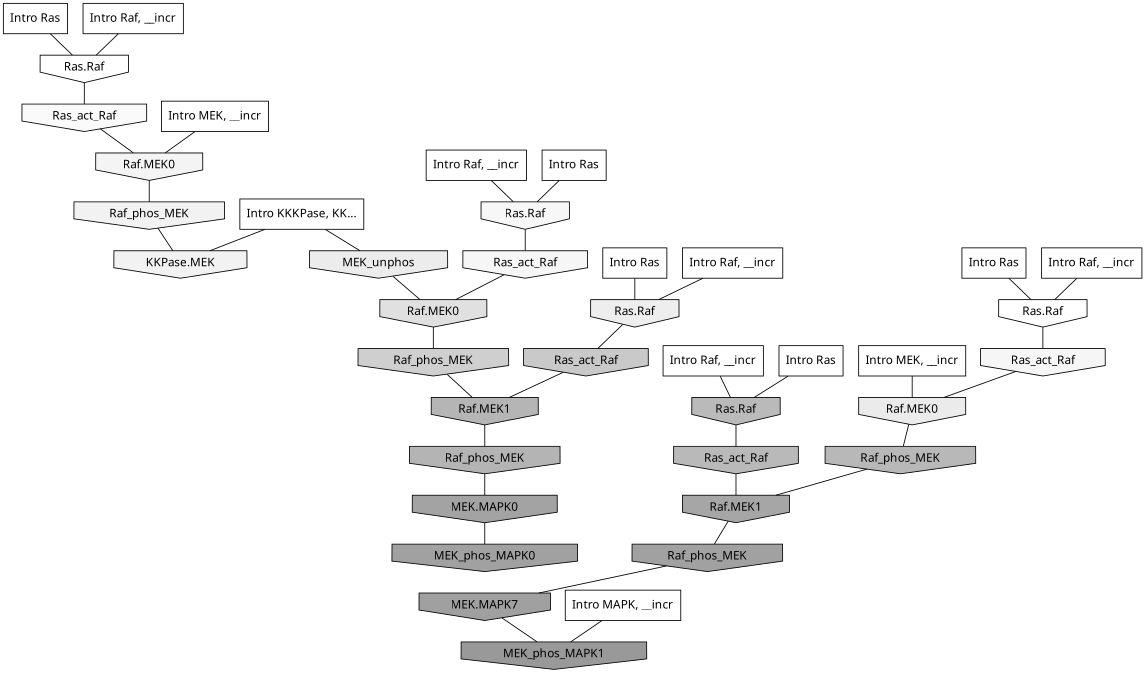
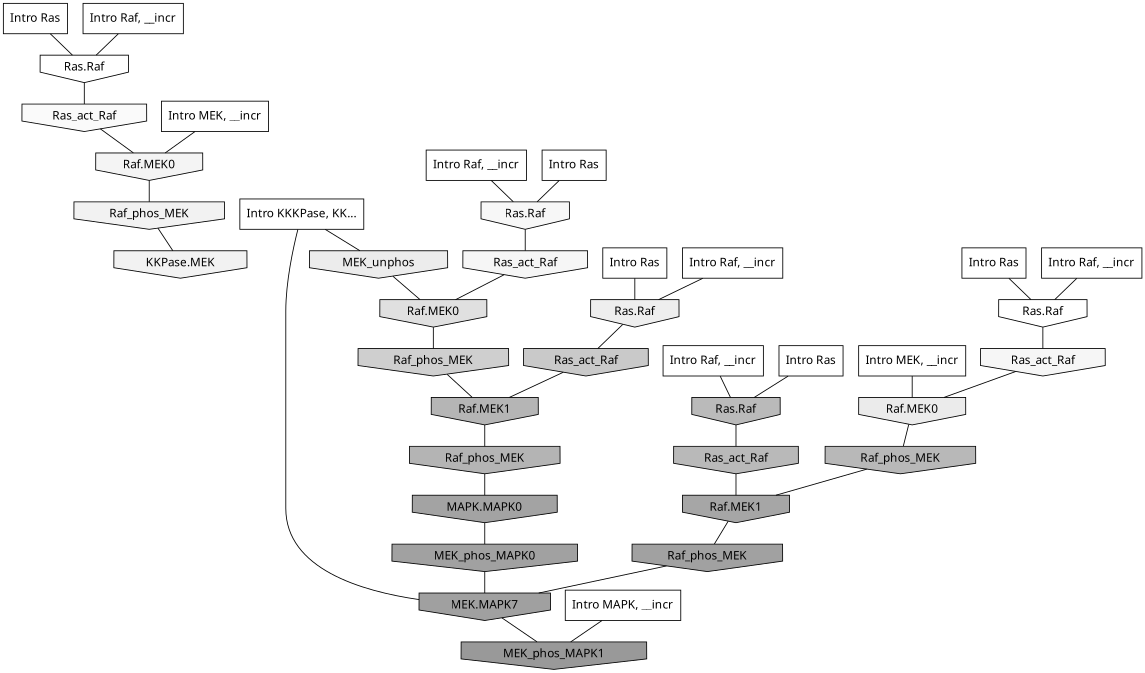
edge "Intro KKKPase, KK..." -- "KKPase.MEK": now "Intro KKKPase, KK..." -- "MEK.MAPK7"
node "MEK.MAPK0": label "MEK.MAPK0" -> "MAPK.MAPK0"
edge "MEK_phos_MAPK0" -- "MEK.MAPK7": added
